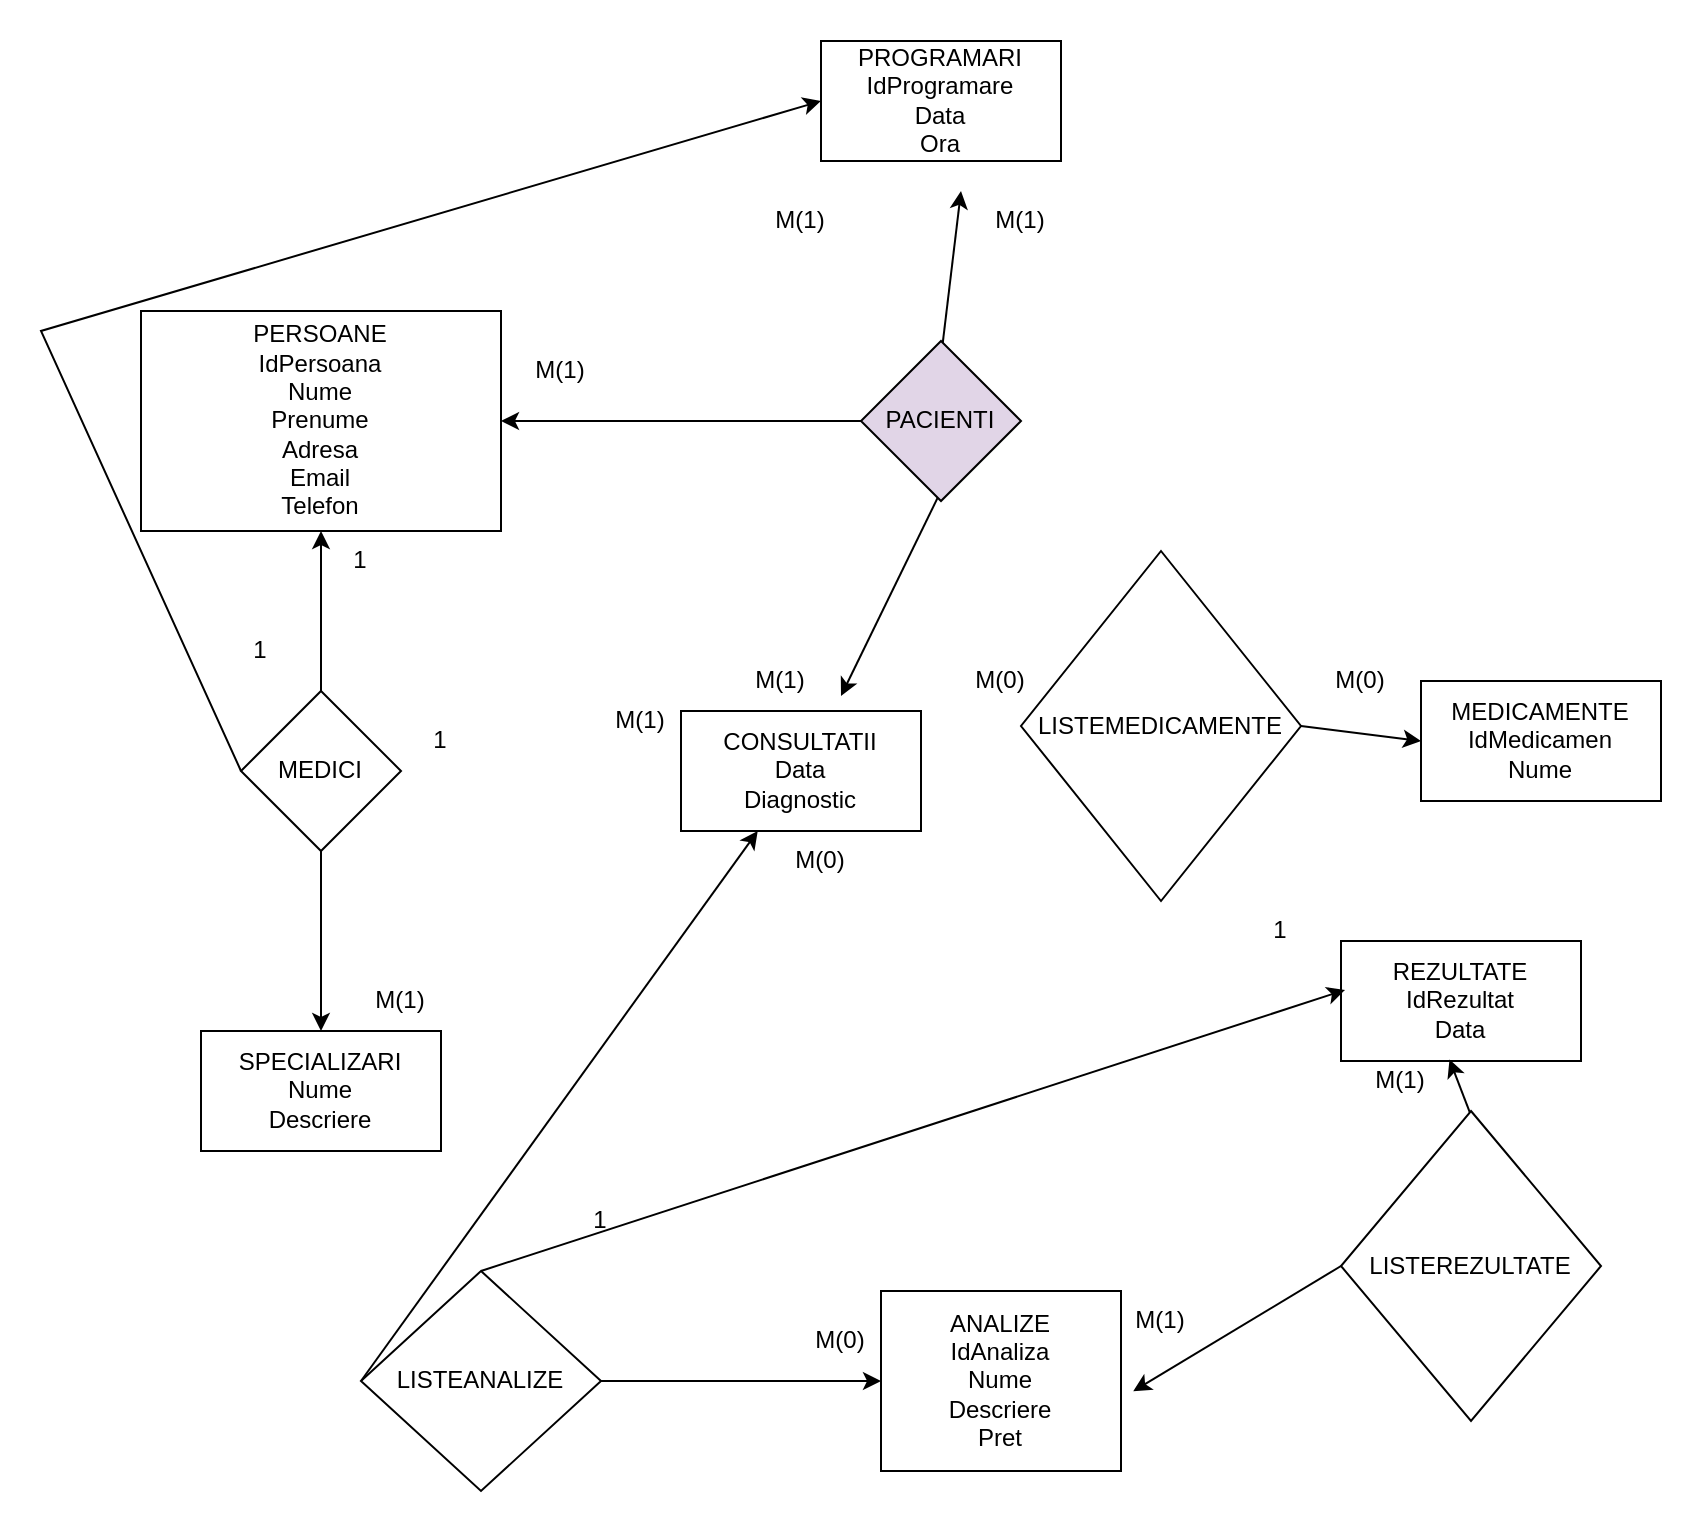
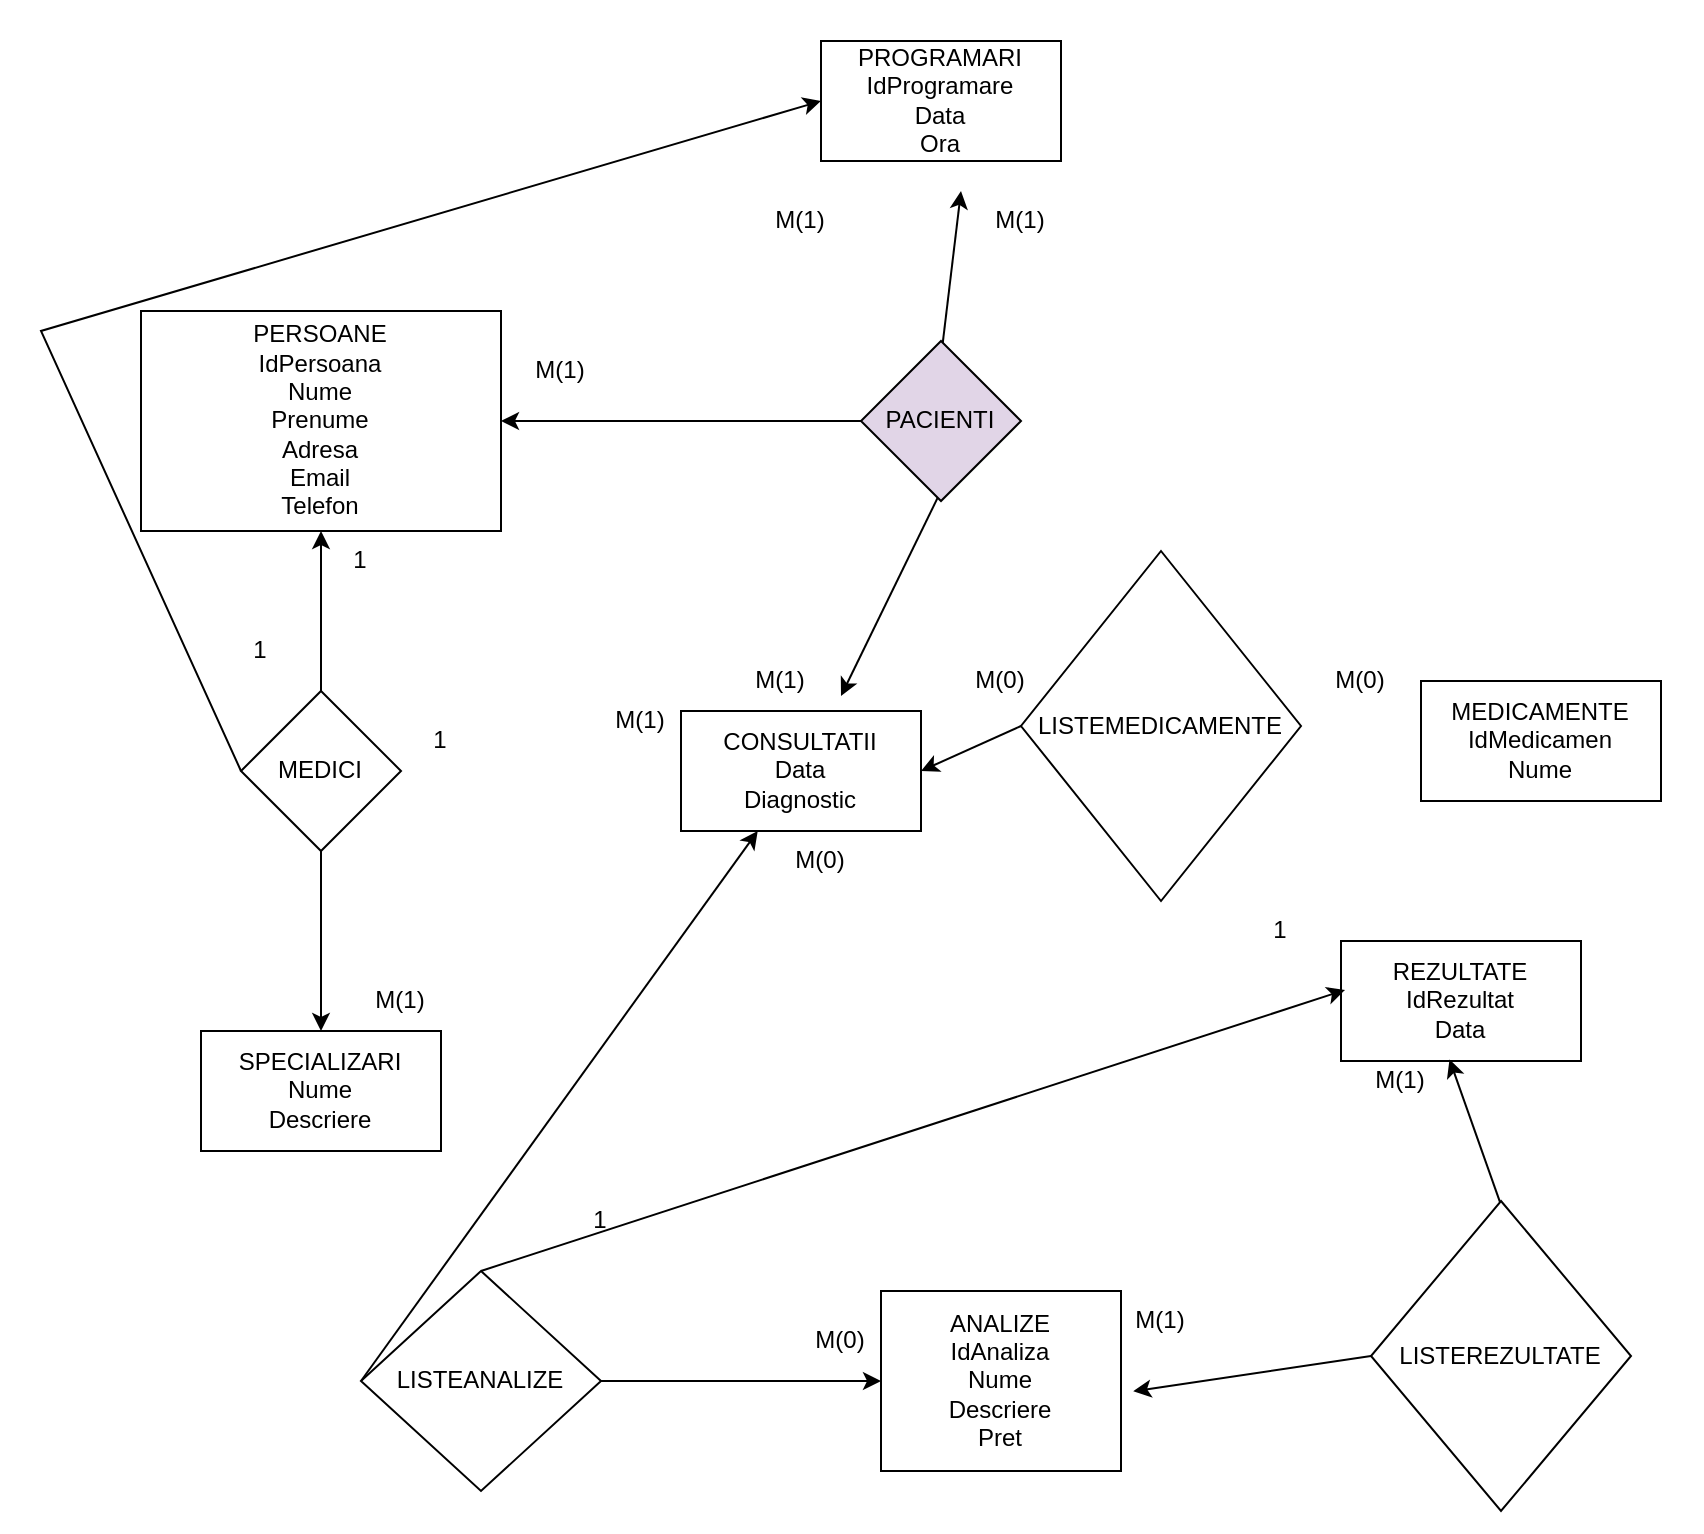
edge "LISTEMEDICAMENTE" -> "MEDICAMENTE IdMedicamen Nume": removed
edge "LISTEMEDICAMENTE" -> "CONSULTATII Data Diagnostic": added
node "LISTEREZULTATE": moved (1471, 1266) -> (1501, 1356)
